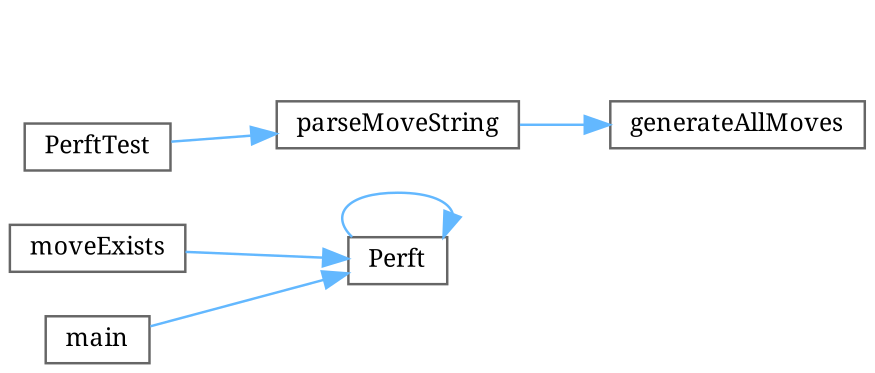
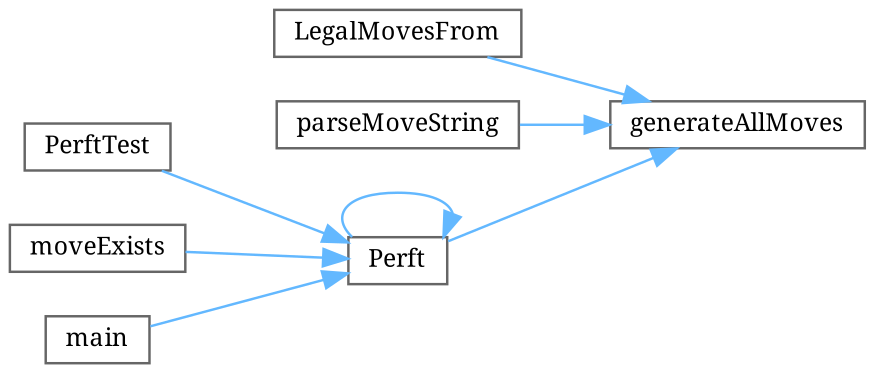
node "LegalMovesFrom": added
edge "PerftTest" -> "parseMoveString": now "PerftTest" -> "Perft"
edge "Perft" -> "generateAllMoves": added
